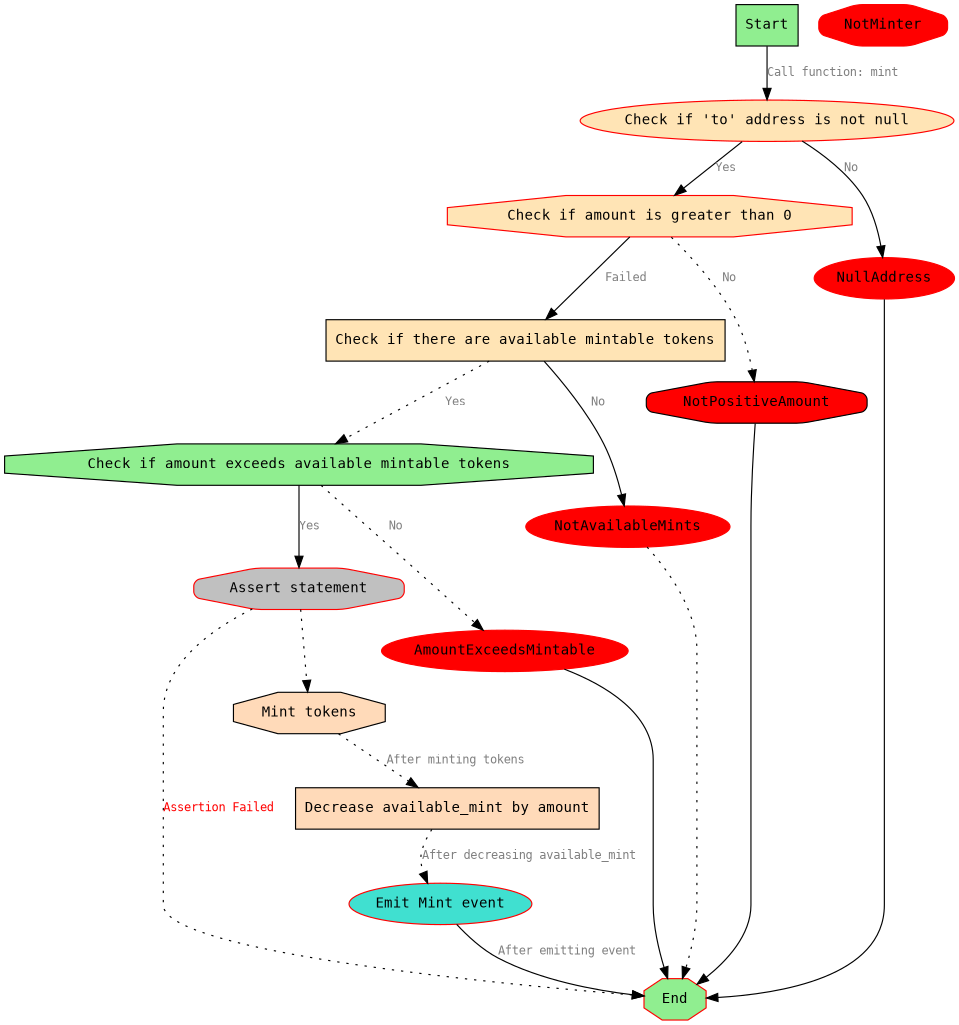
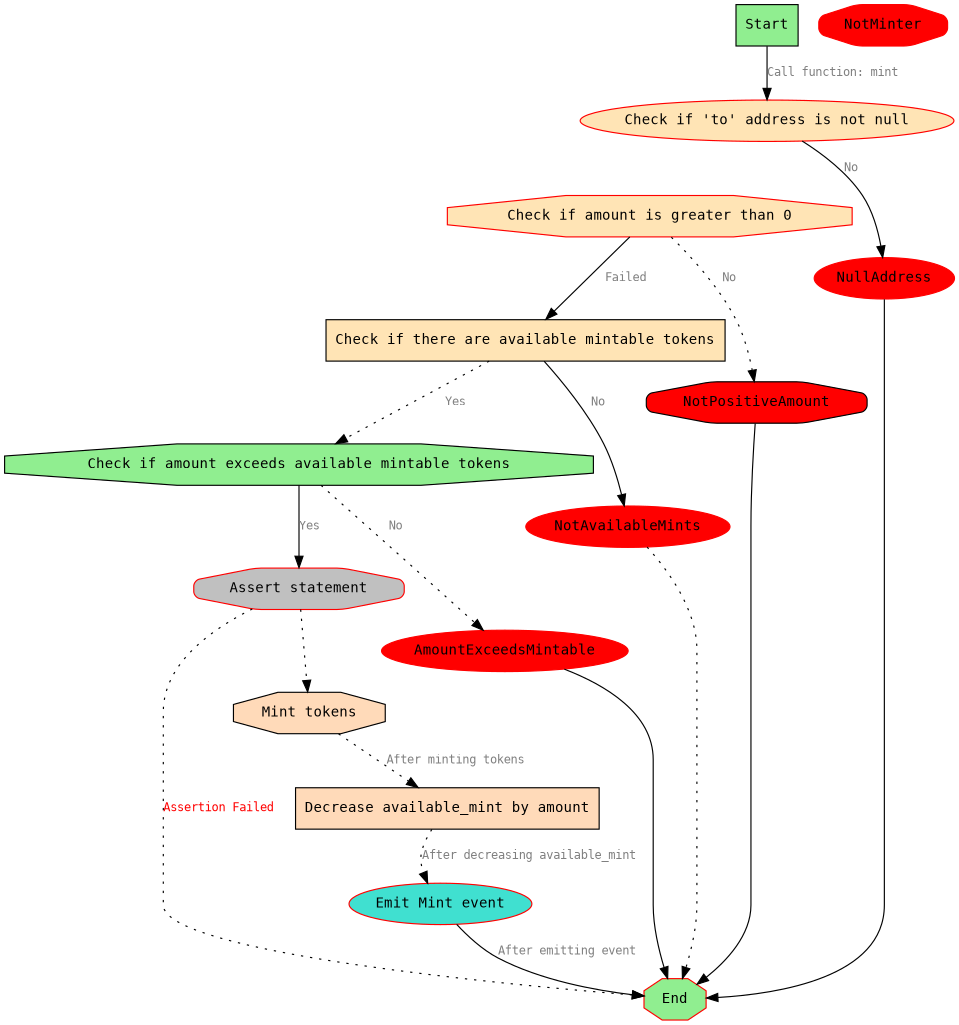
edge "Check if 'to' address is not null" -> "Check if amount is greater than 0": removed, label "Yes"
